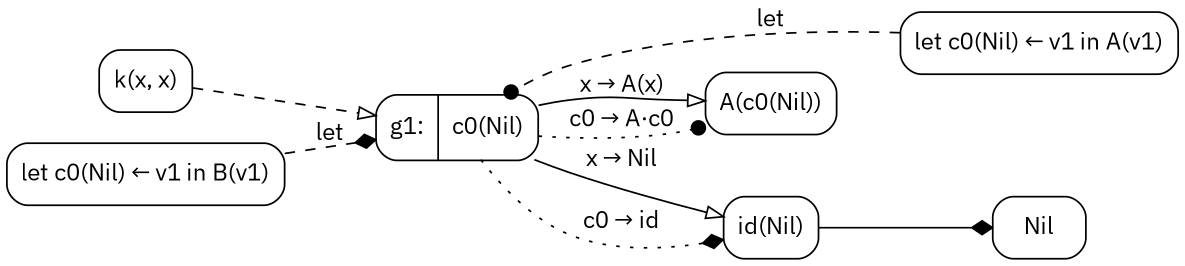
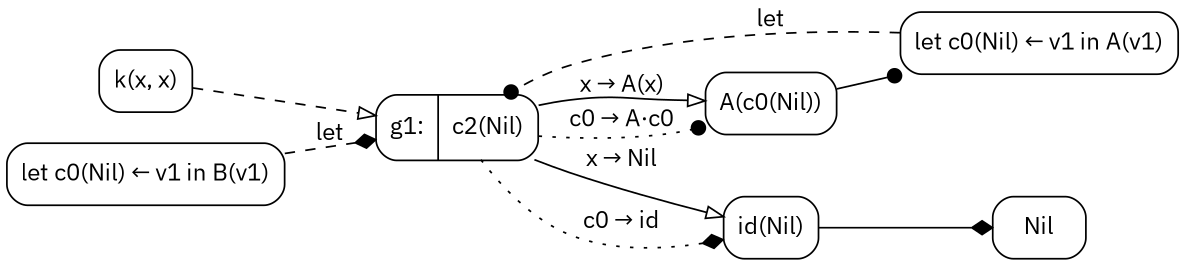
edge "A(c0(Nil))" -> "let c0(Nil) ← v1 in A(v1)": added
node "g1:": text "c0(Nil)" -> "c2(Nil)"
